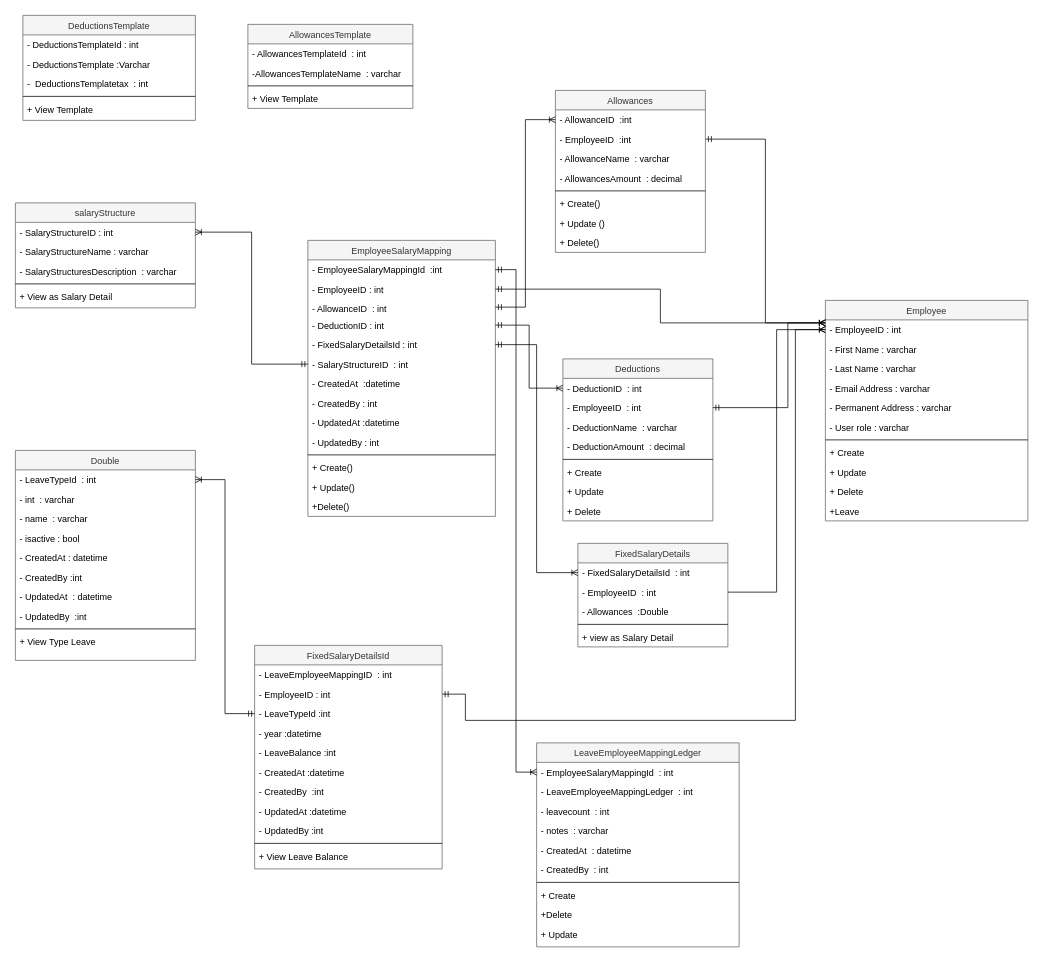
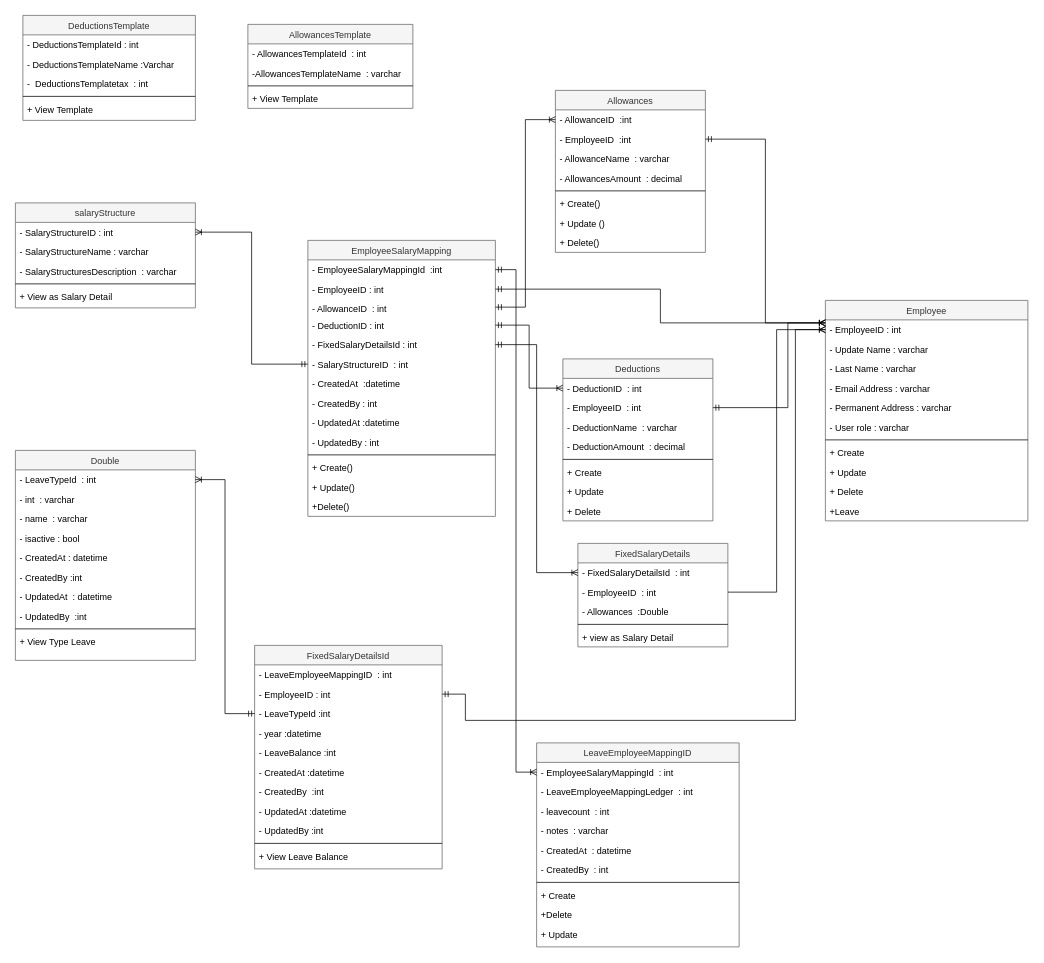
node "- DeductionsTemplate :Varchar": label "- DeductionsTemplate :Varchar" -> "- DeductionsTemplateName :Varchar"
node "- First Name : varchar": label "- First Name : varchar" -> "- Update Name : varchar"
node "LeaveEmployeeMappingLedger": label "LeaveEmployeeMappingLedger" -> "LeaveEmployeeMappingID"
